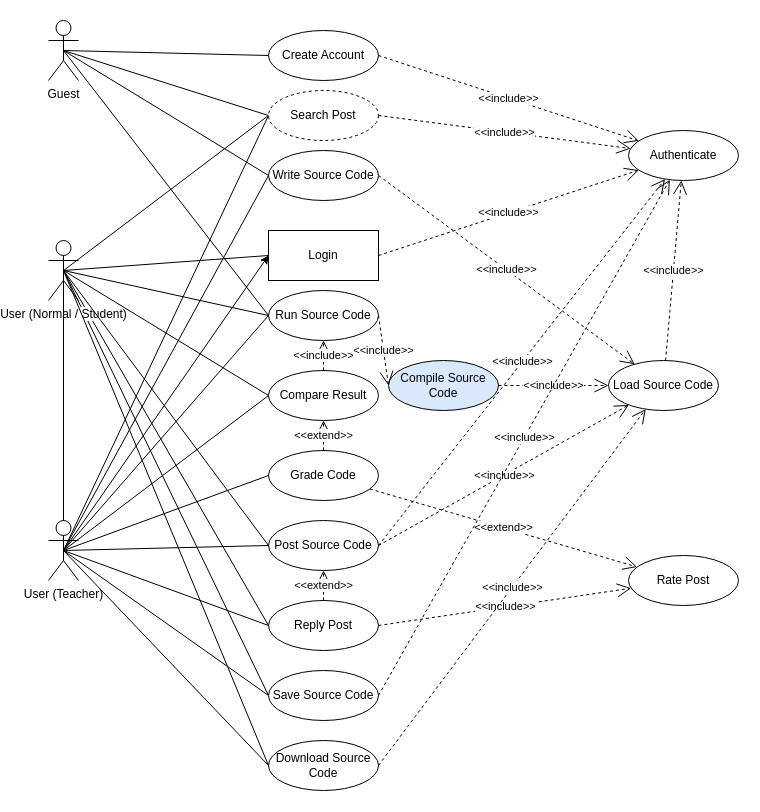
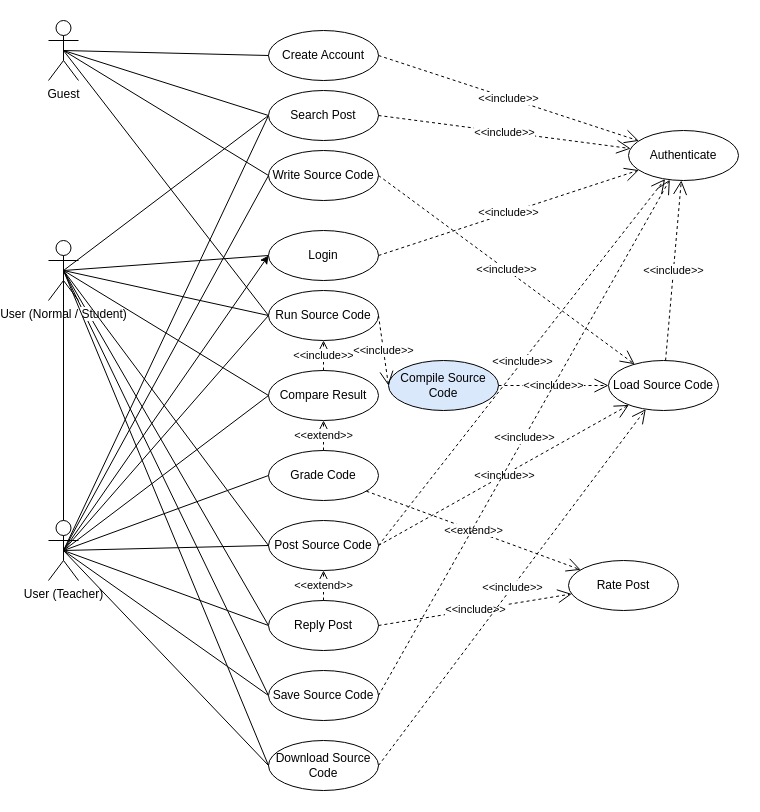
node "Search Post": style dashed -> solid
node "Login": shape rectangle -> ellipse
node "Rate Post": moved (684, 581) -> (624, 586)
